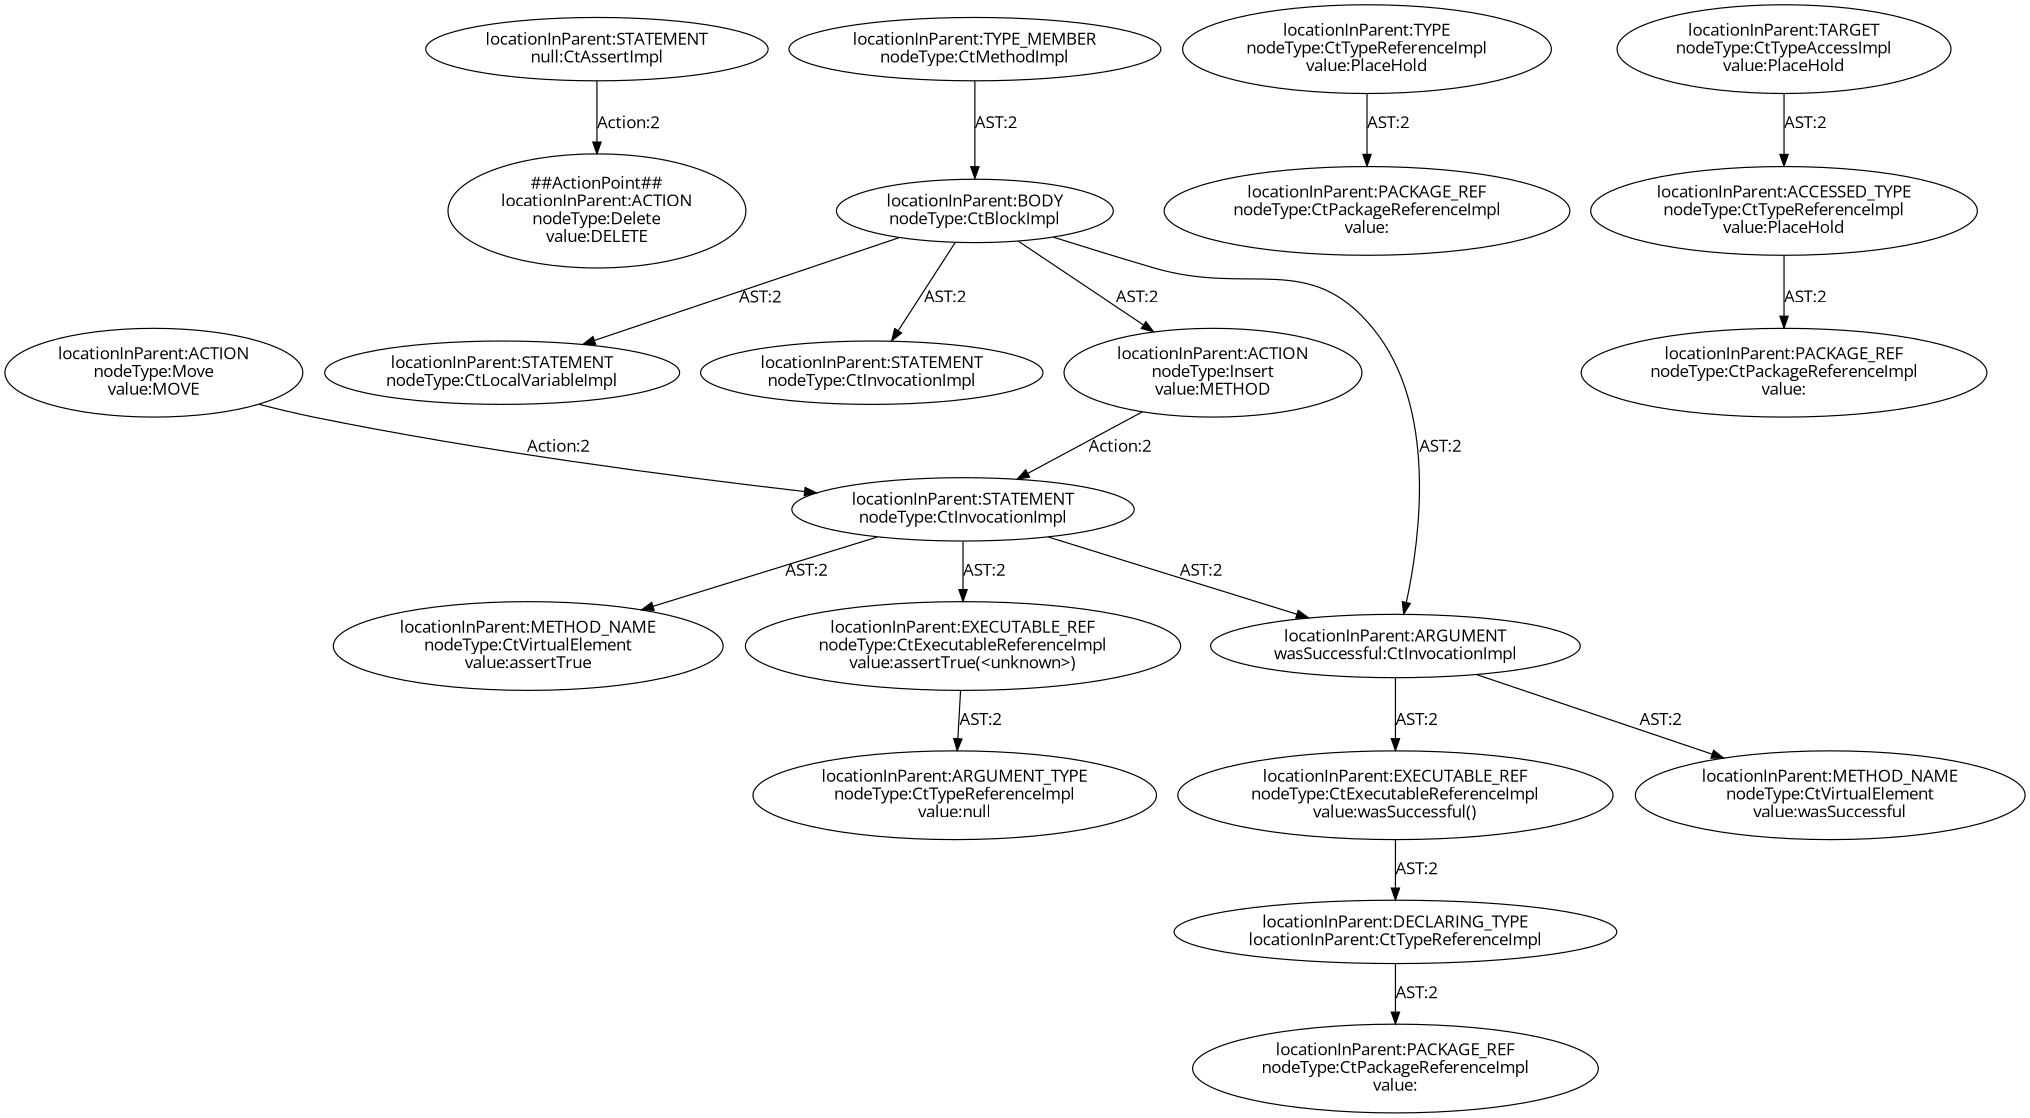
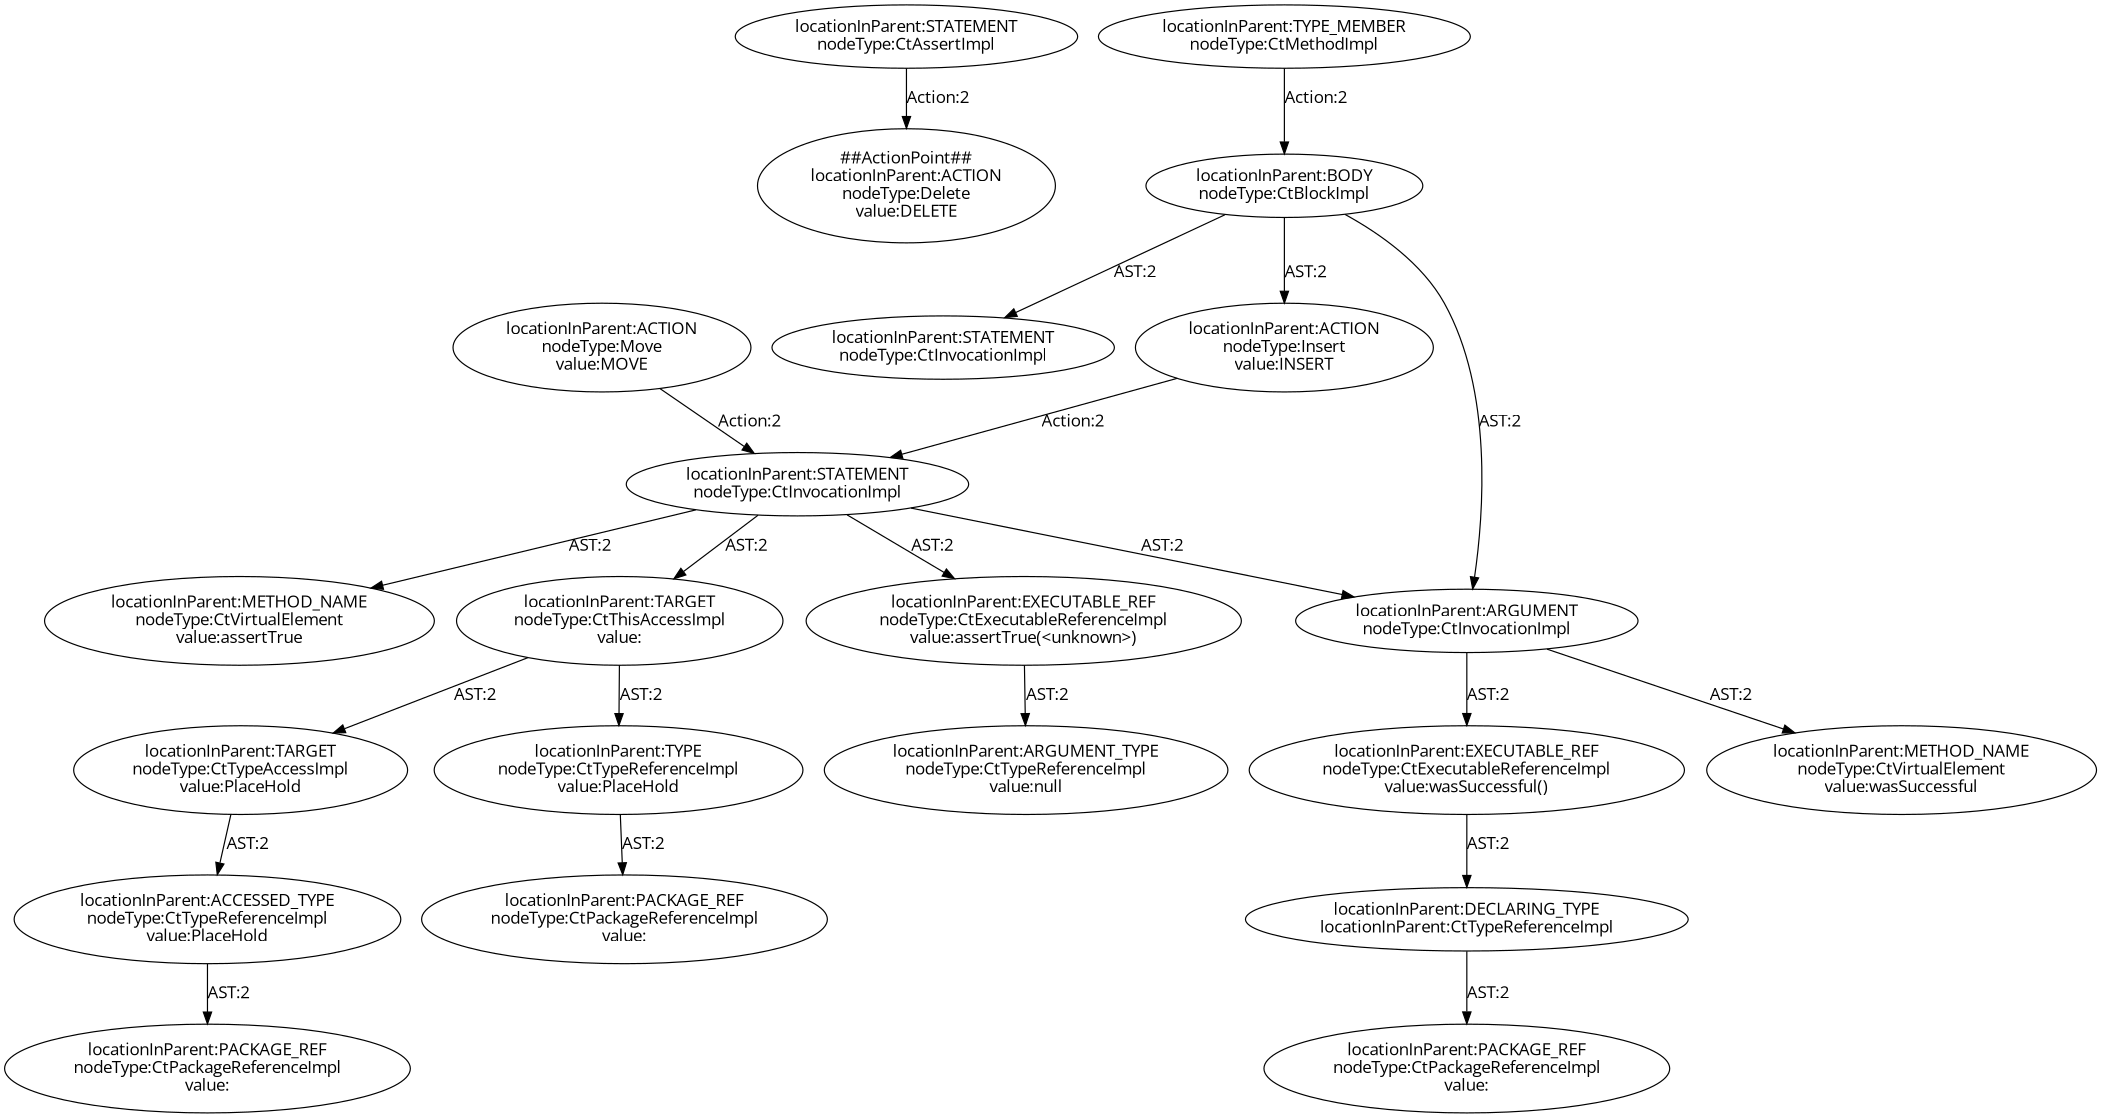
node "locationInParent:STATEMENT null:CtAssertImpl": label "locationInParent:STATEMENT null:CtAssertImpl" -> "locationInParent:STATEMENT nodeType:CtAssertImpl"
edge "locationInParent:TYPE_MEMBER nodeType:CtMethodImpl" -> "locationInParent:BODY nodeType:CtBlockImpl": label "AST:2" -> "Action:2"
node "locationInParent:STATEMENT nodeType:CtLocalVariableImpl": removed
node "locationInParent:ACTION nodeType:Insert value:METHOD": label "locationInParent:ACTION nodeType:Insert value:METHOD" -> "locationInParent:ACTION nodeType:Insert value:INSERT"
node "locationInParent:TARGET nodeType:CtThisAccessImpl value:": added
node "locationInParent:ARGUMENT wasSuccessful:CtInvocationImpl": label "locationInParent:ARGUMENT wasSuccessful:CtInvocationImpl" -> "locationInParent:ARGUMENT nodeType:CtInvocationImpl"
